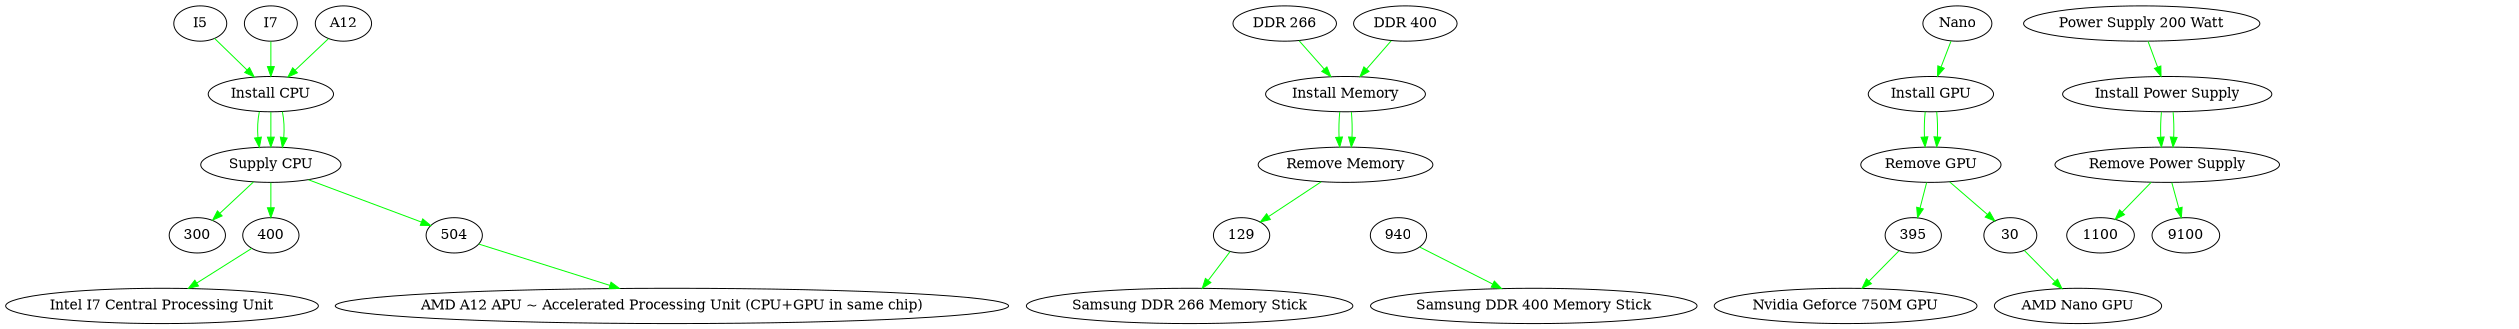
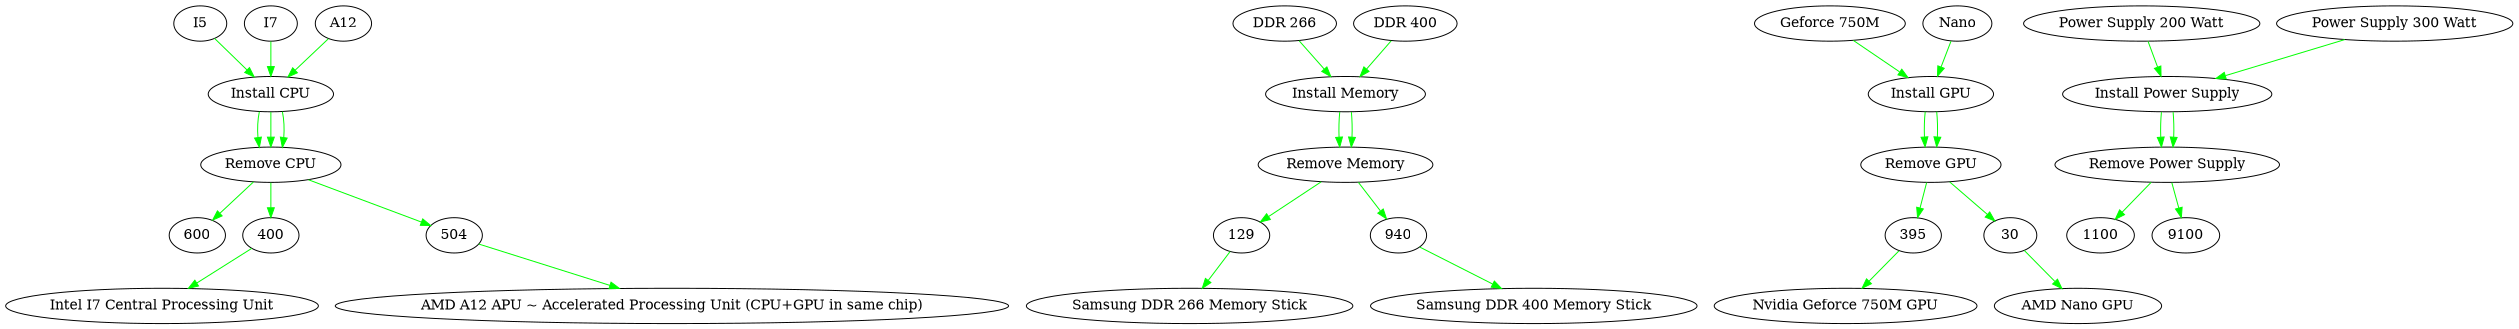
node "Geforce 750M": added
node "Power Supply 300 Watt": added
node "Supply CPU": label "Supply CPU" -> "Remove CPU"
edge "Remove Memory" -> "940": added
node "300": label "300" -> "600"
